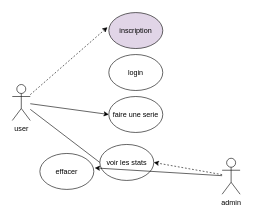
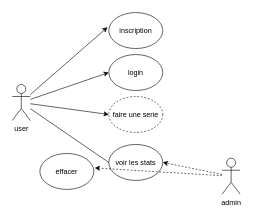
node "inscription": fillcolor #e1d5e7 -> #ffffff
edge "user" -> "inscription": style dashed -> solid
edge "user" -> "login": added
node "faire une serie": style solid -> dashed
node "voir les stats": moved (127, 162) -> (136, 162)
edge "admin" -> "effacer": style solid -> dashed
